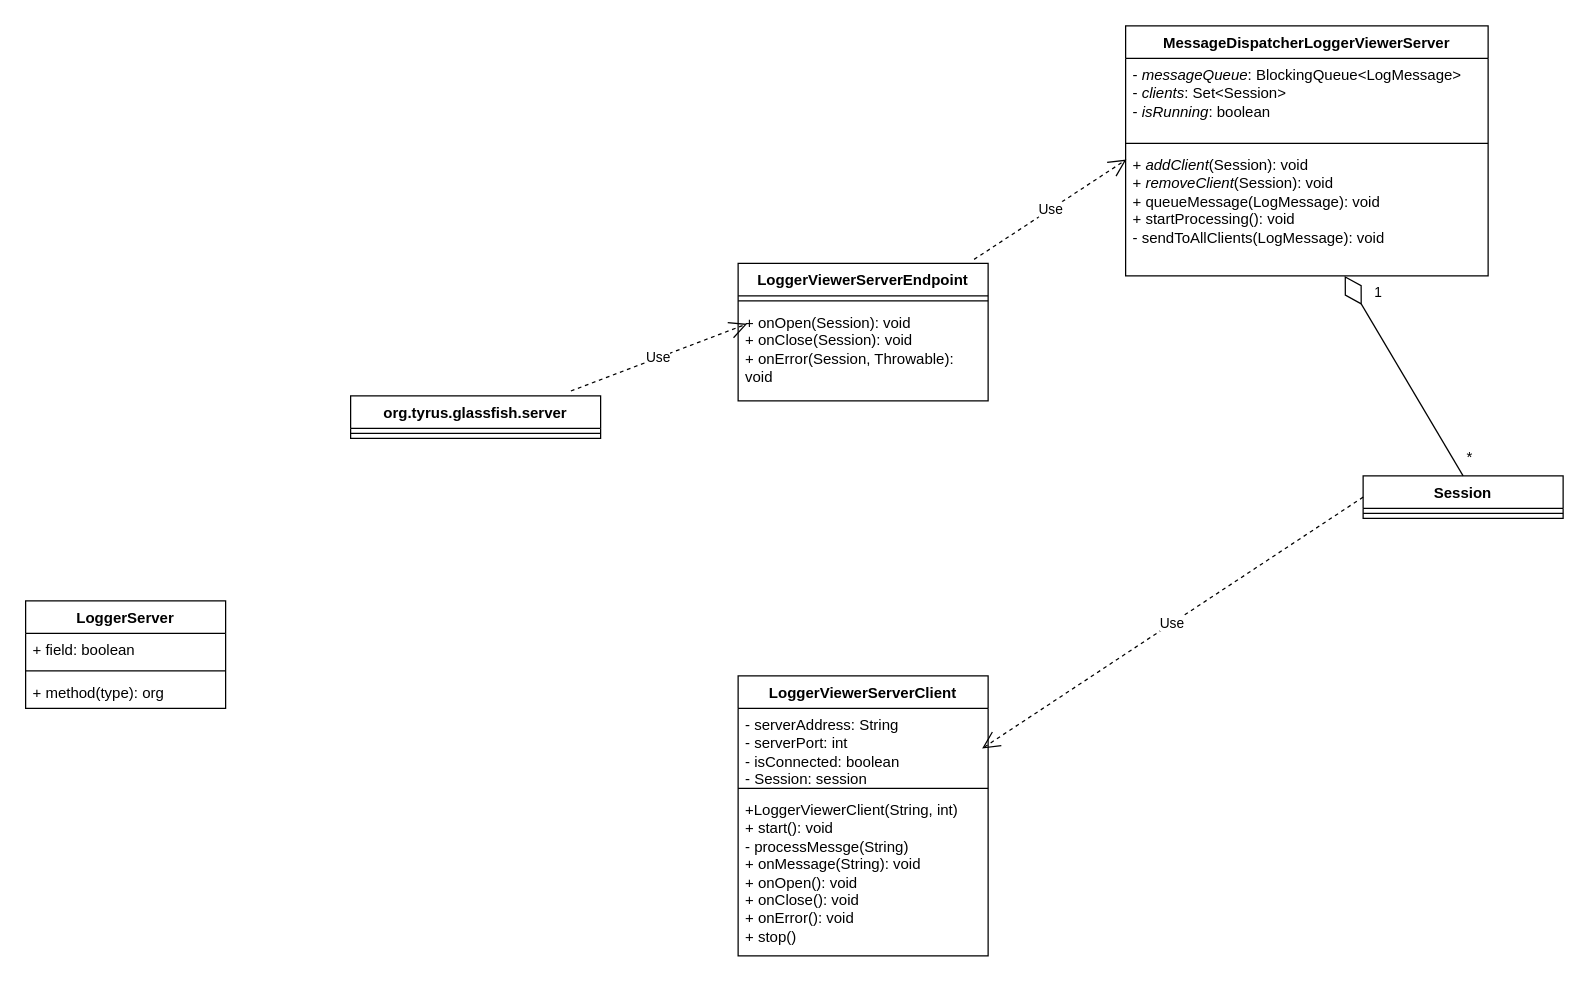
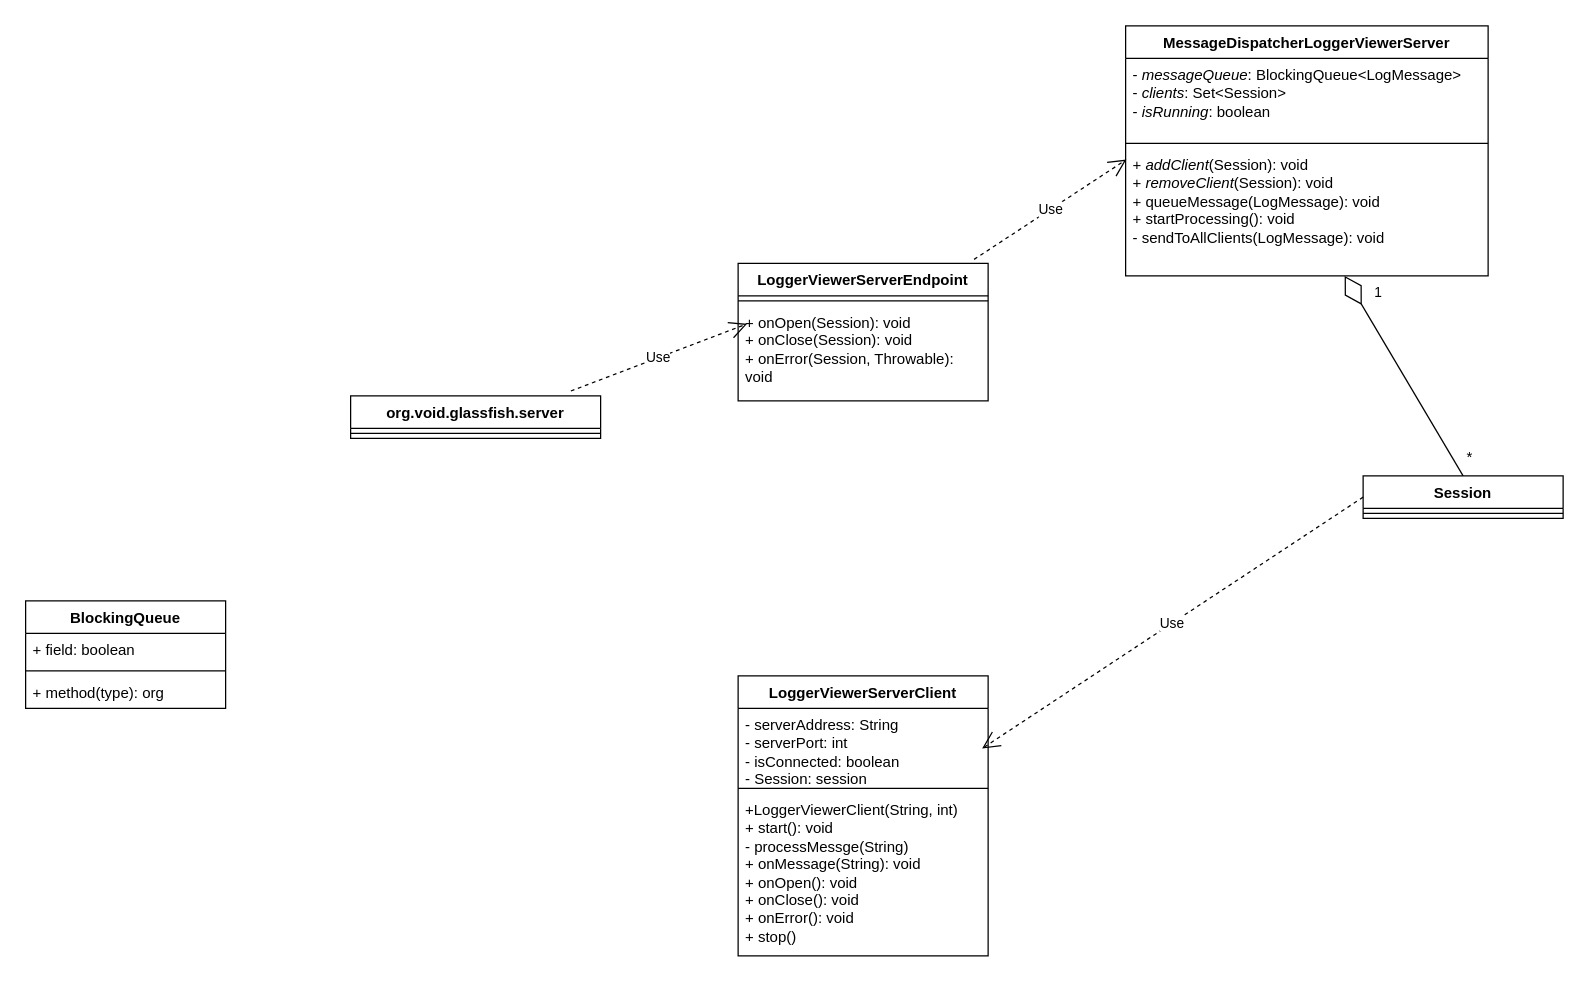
node "org.tyrus.glassfish.server": label "org.tyrus.glassfish.server" -> "org.void.glassfish.server"
node "LoggerServer": label "LoggerServer" -> "BlockingQueue"
